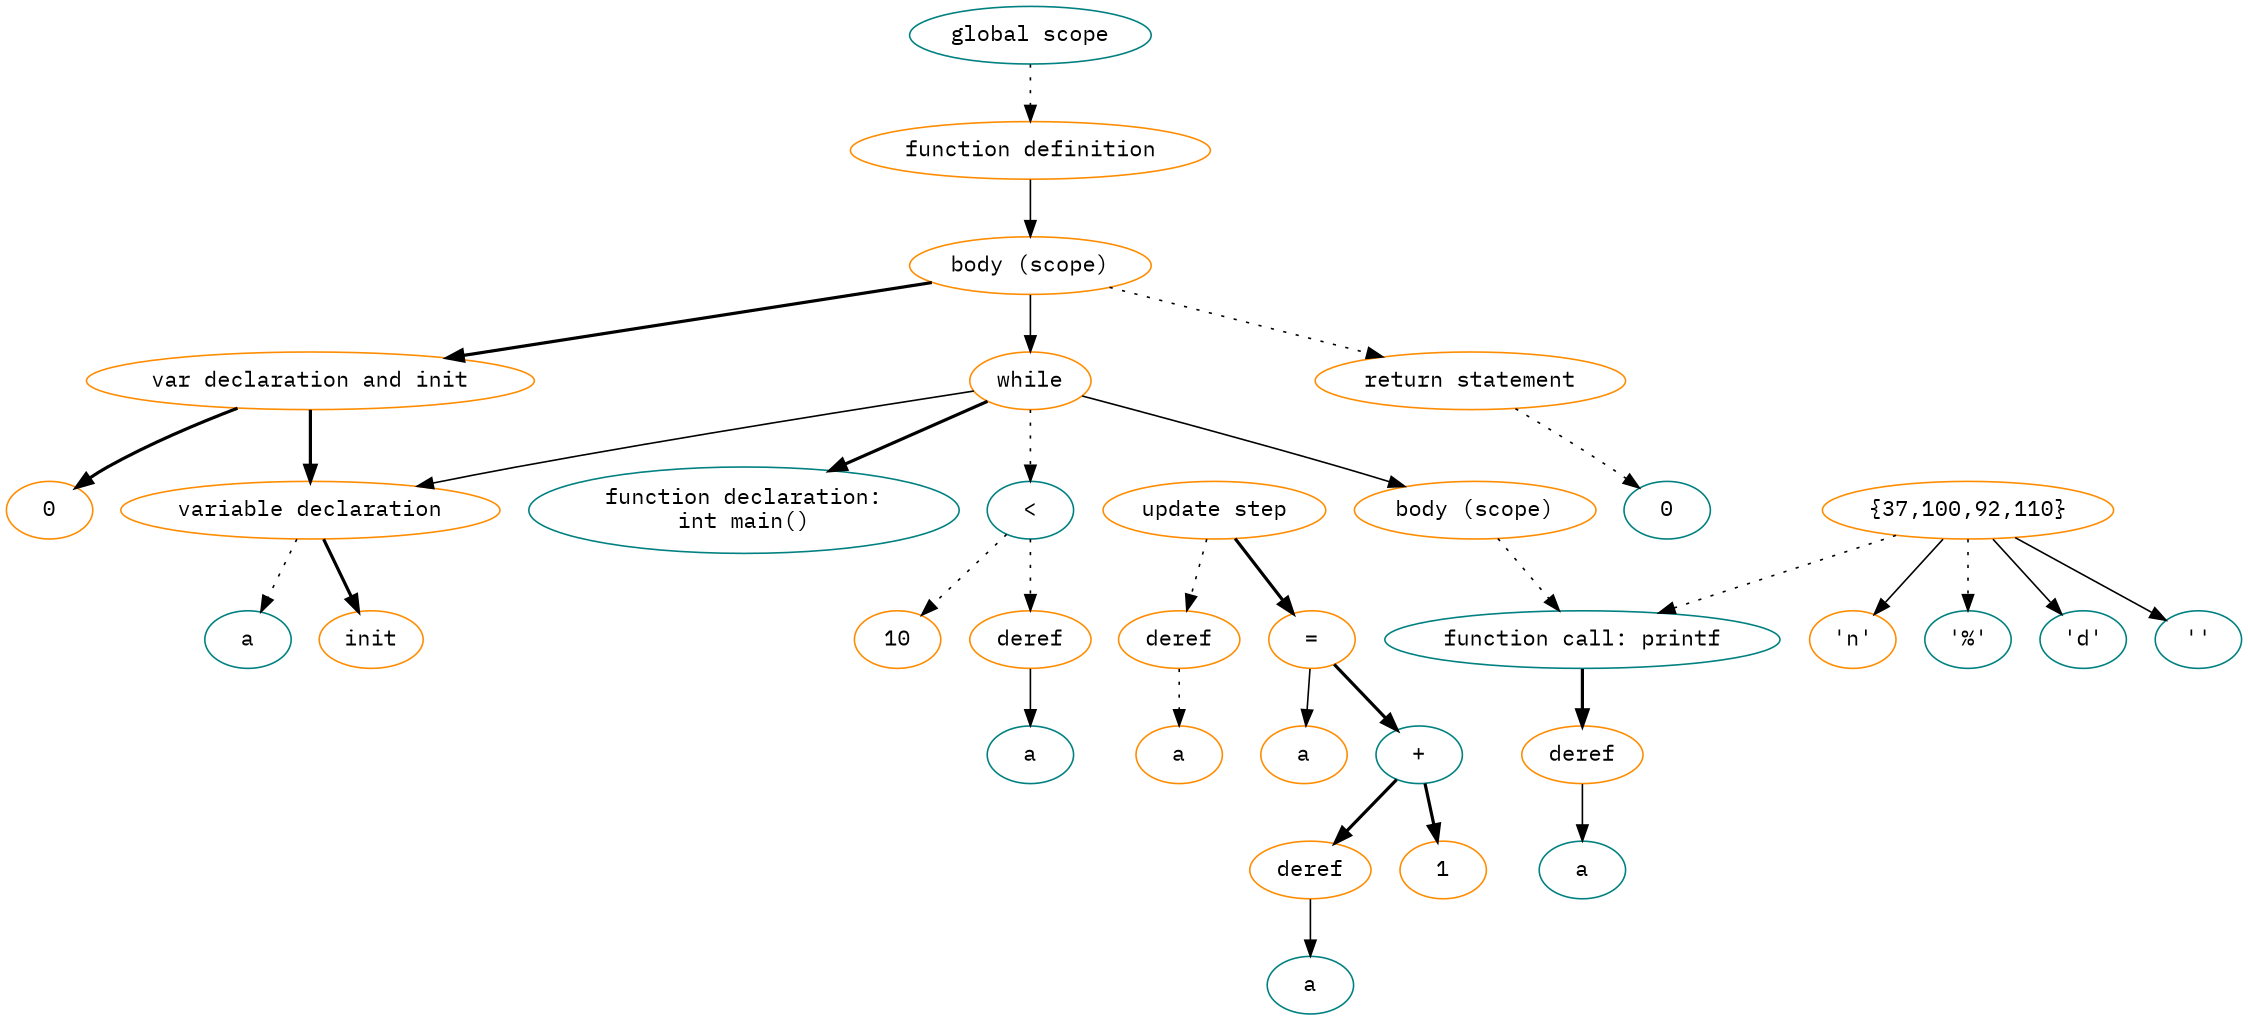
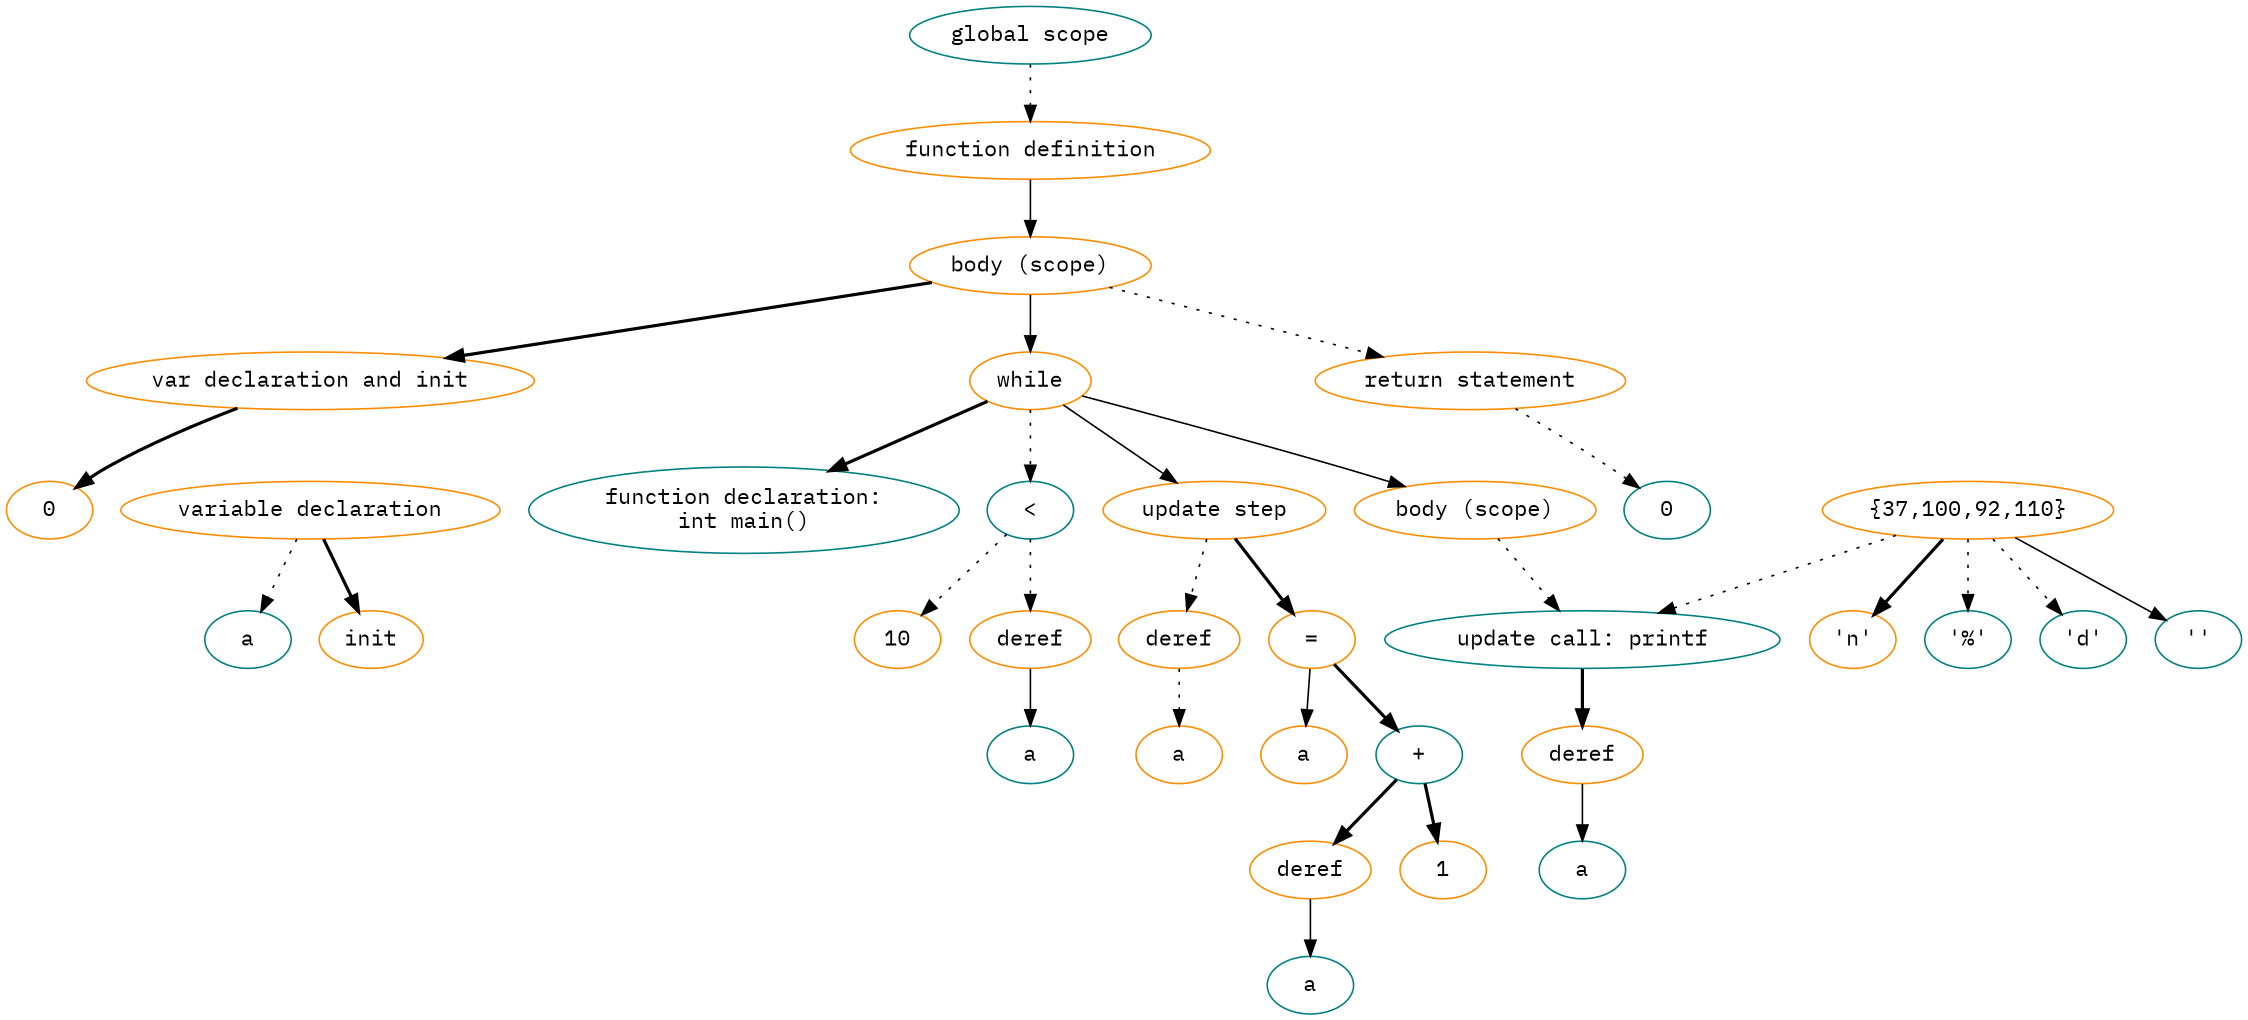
edge "while" -> "variable declaration": now "while" -> "update step"
edge "var declaration and init" -> "variable declaration": removed
edge "{37,100,92,110}" -> "'n'": style solid -> bold
edge "{37,100,92,110}" -> "'d'": style solid -> dotted
node "function call: printf": label "function call: printf" -> "update call: printf"
